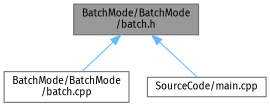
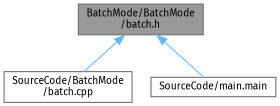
node "BatchMode/BatchMode /batch.cpp": label "BatchMode/BatchMode /batch.cpp" -> "SourceCode/BatchMode /batch.cpp"
node "SourceCode/main.cpp": label "SourceCode/main.cpp" -> "SourceCode/main.main"
